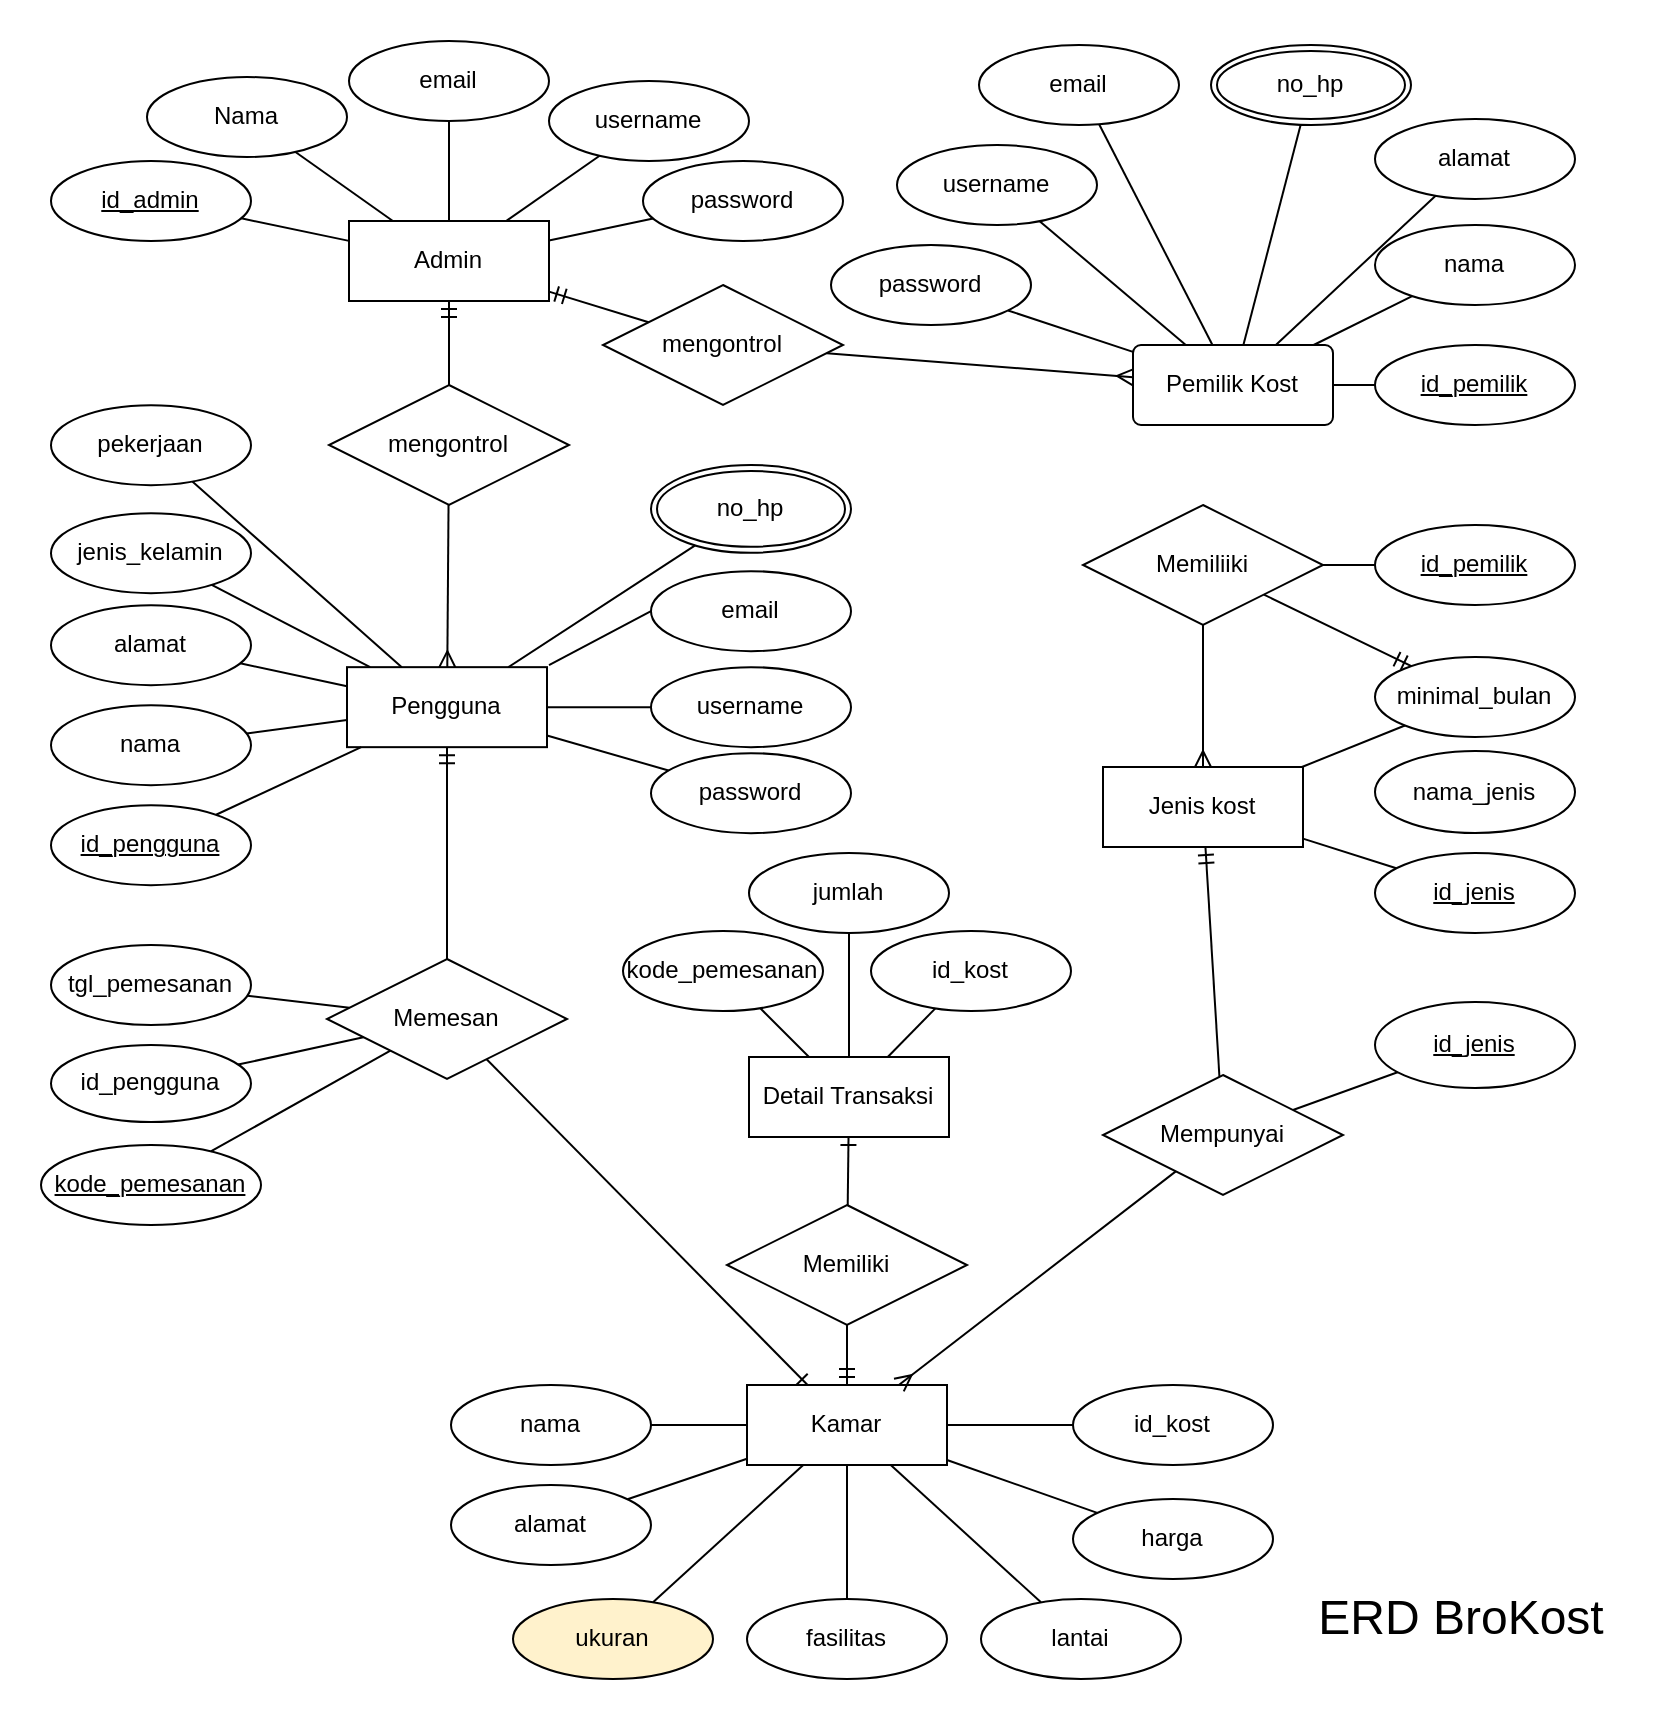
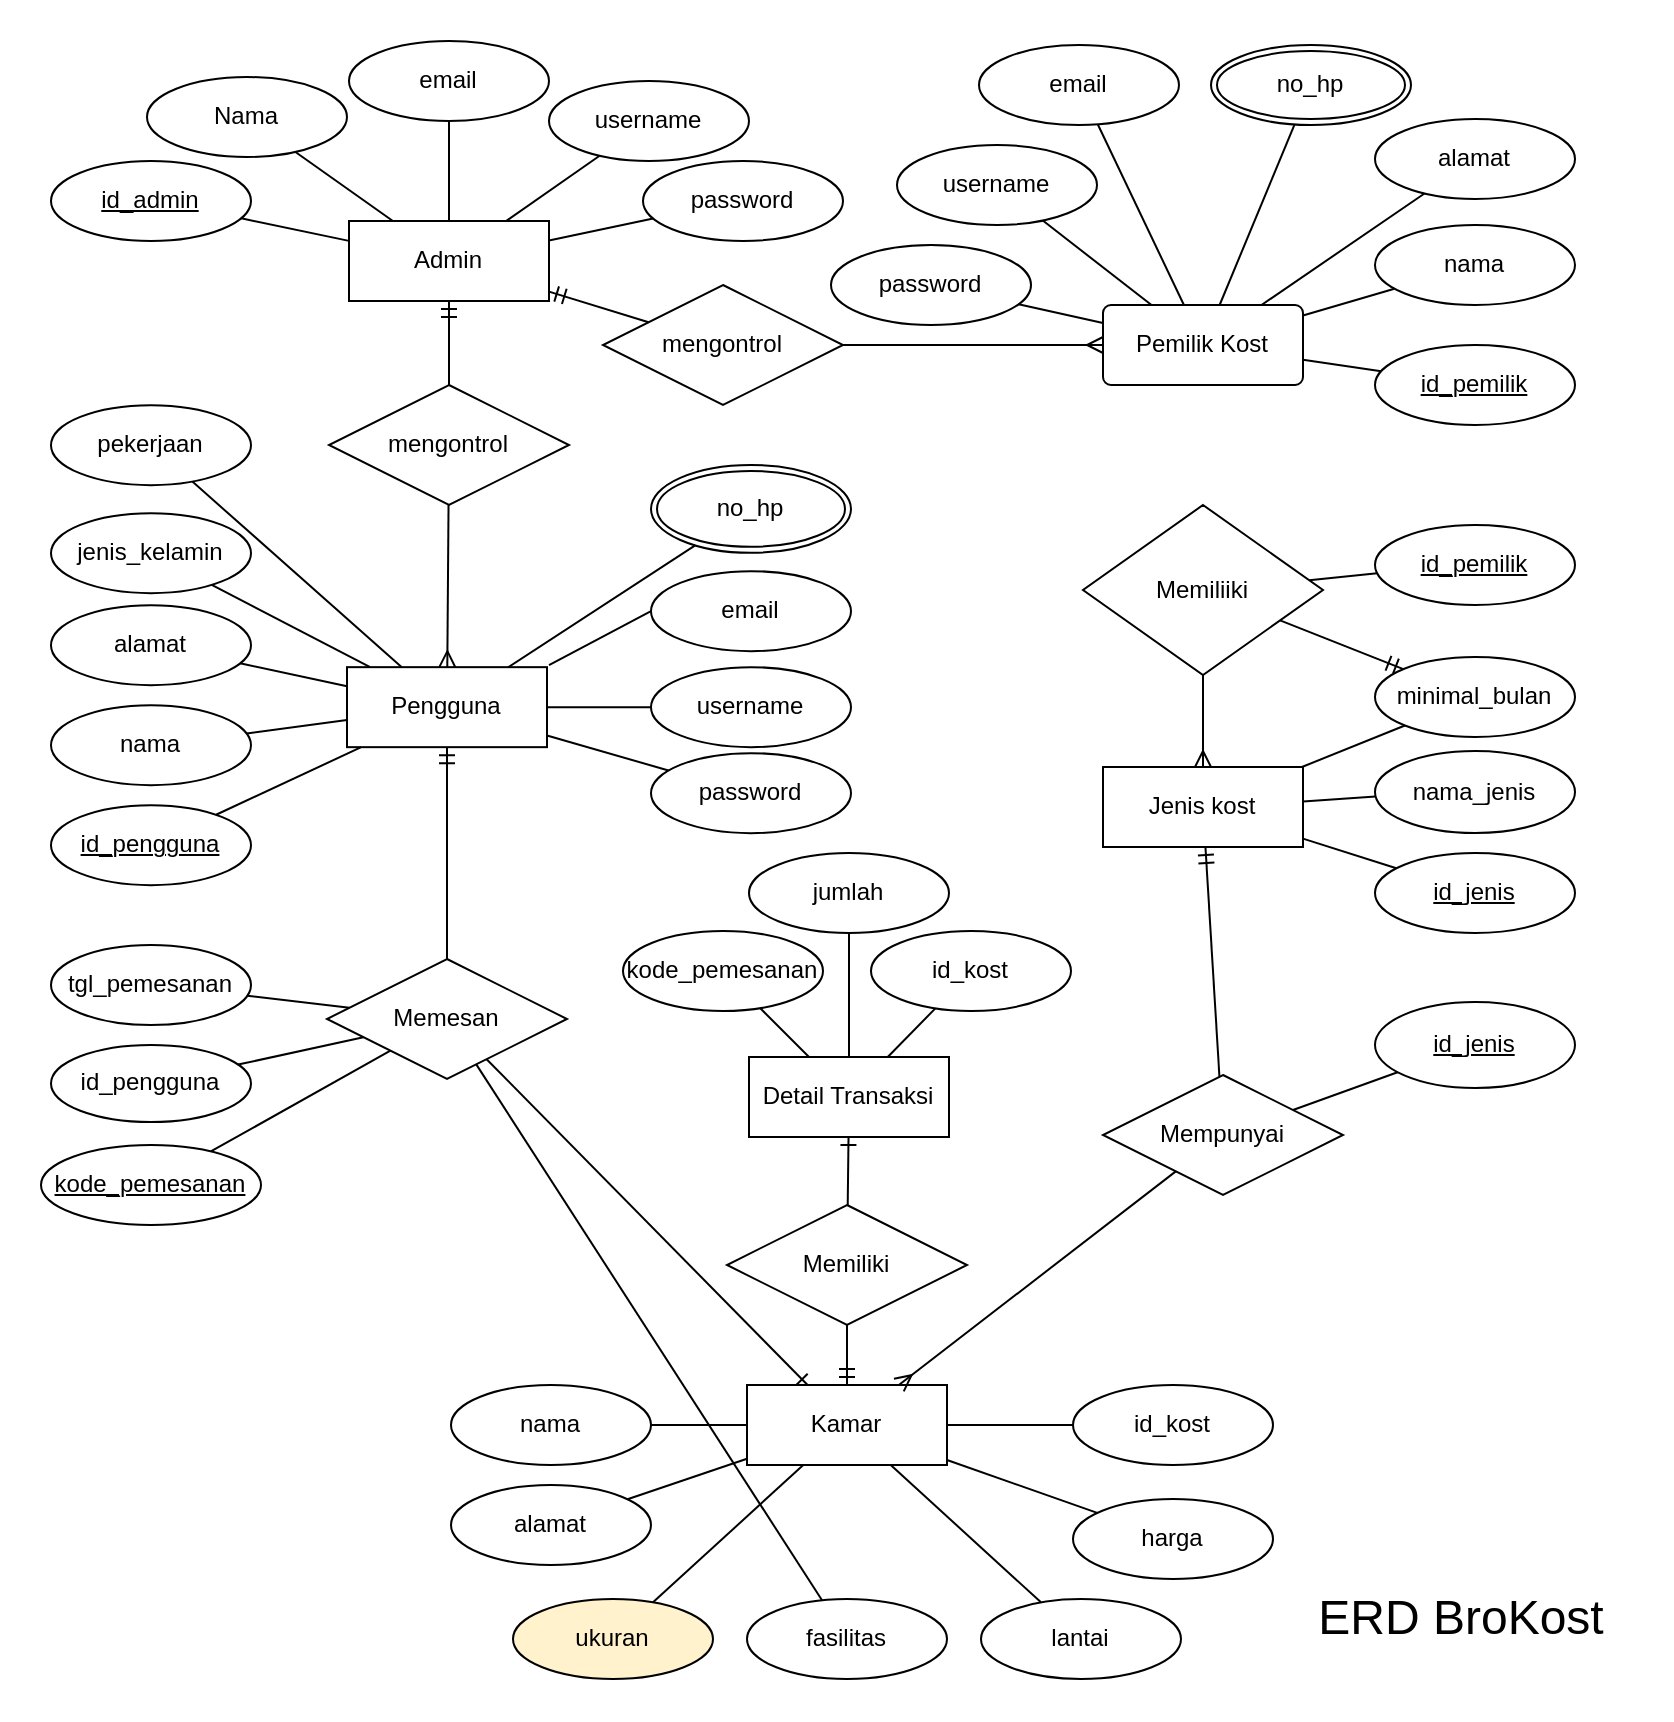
node "Pemilik Kost": moved (1233, 385) -> (1203, 345)
node "Memiliiki": size 240x120 -> 240x170
edge "nama_jenis" -- "Jenis kost": added
edge "Kamar" -- "fasilitas": now "Memesan" -- "fasilitas"
